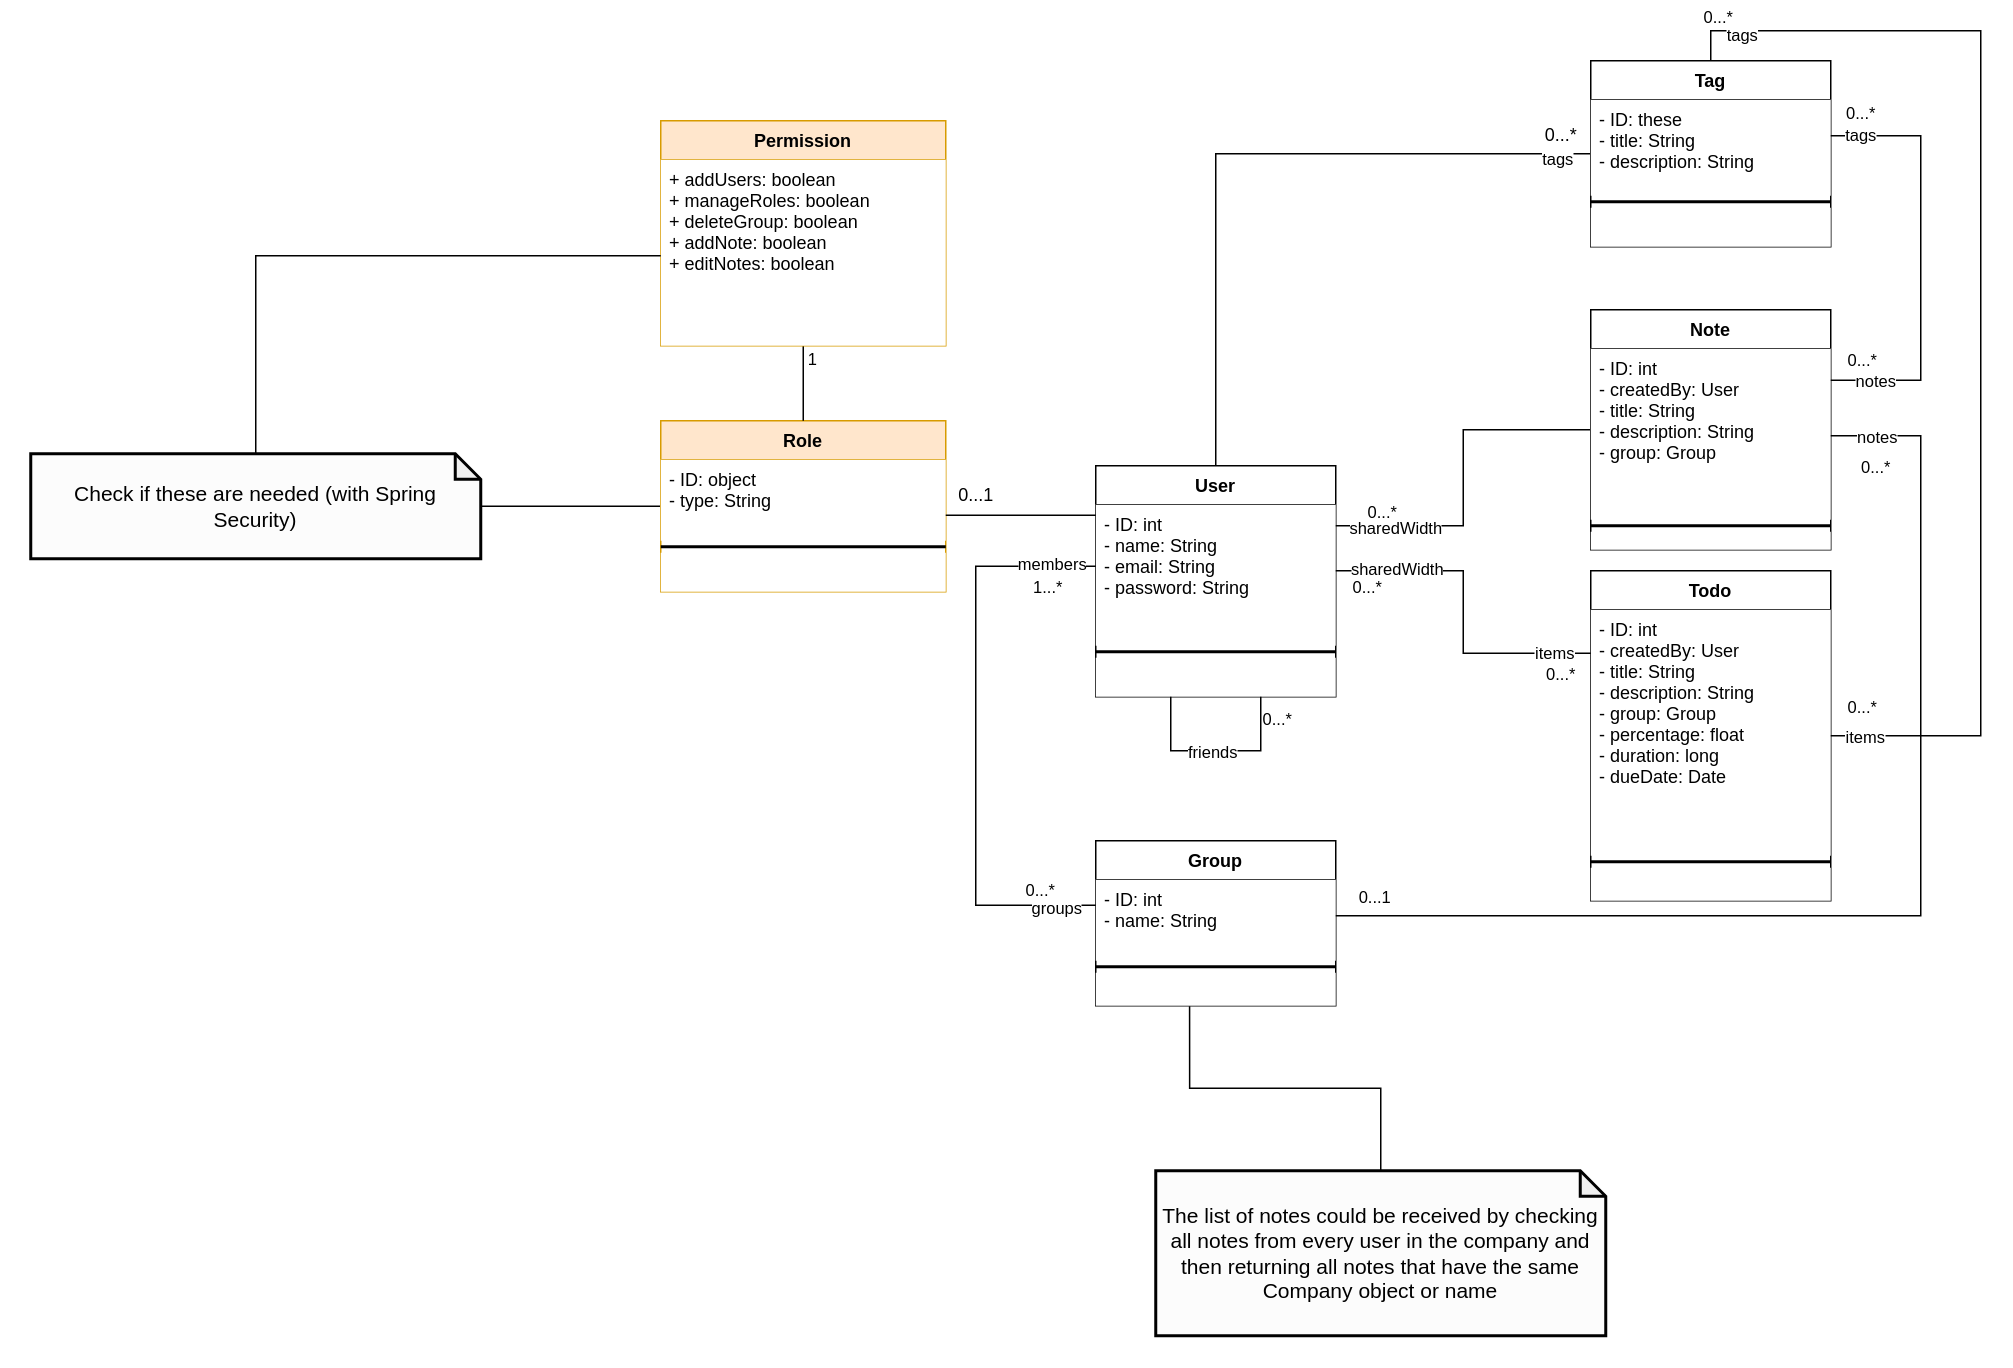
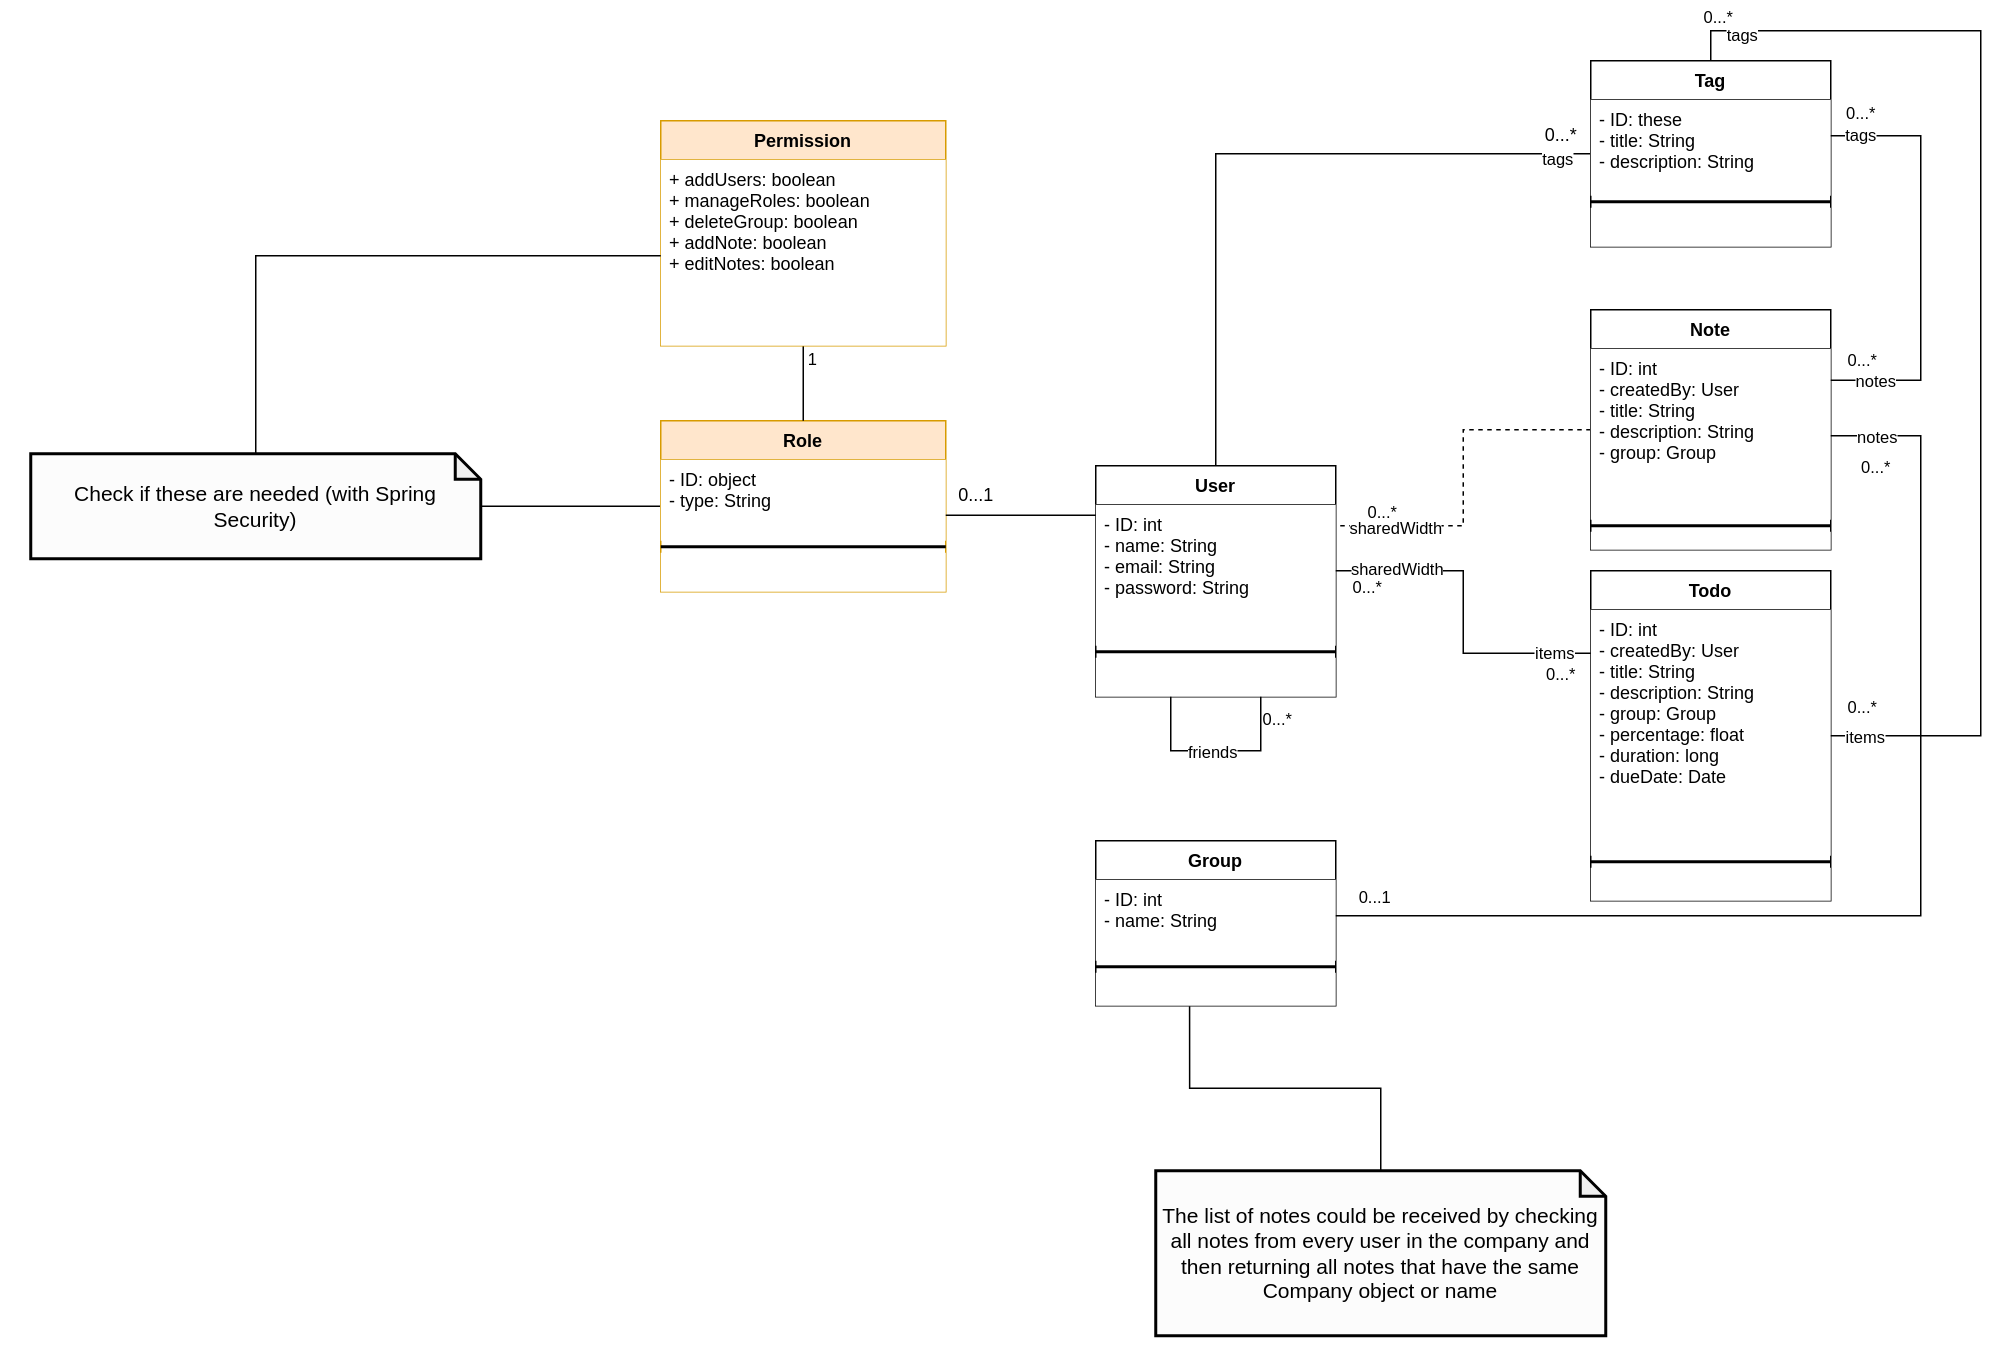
edge "Note" -- "User": style solid -> dashed
edge "User" -- "- ID: int - name: String": removed, labels "members", "1...*", "0...*", "groups"
